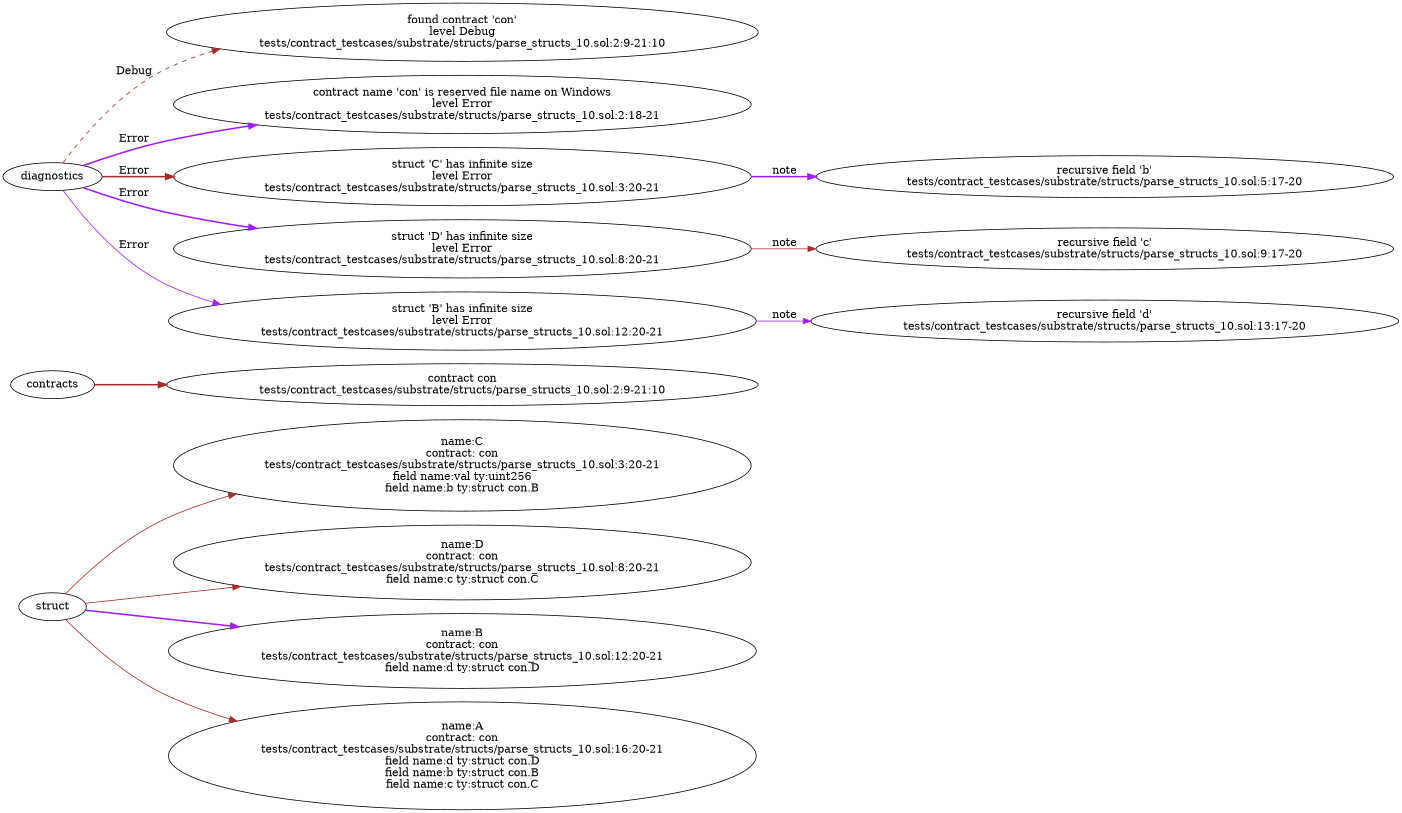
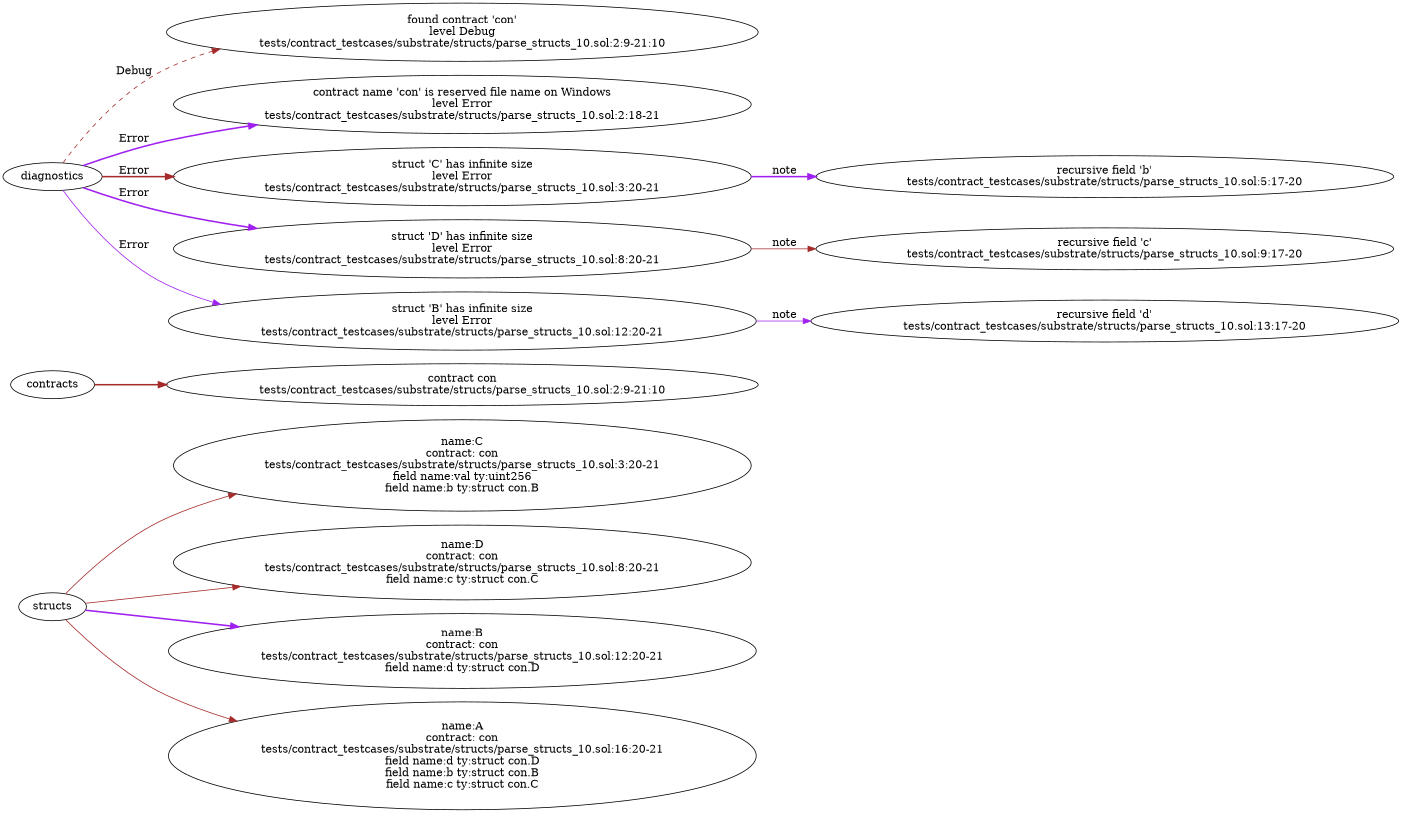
node "struct": label "struct" -> "structs"
